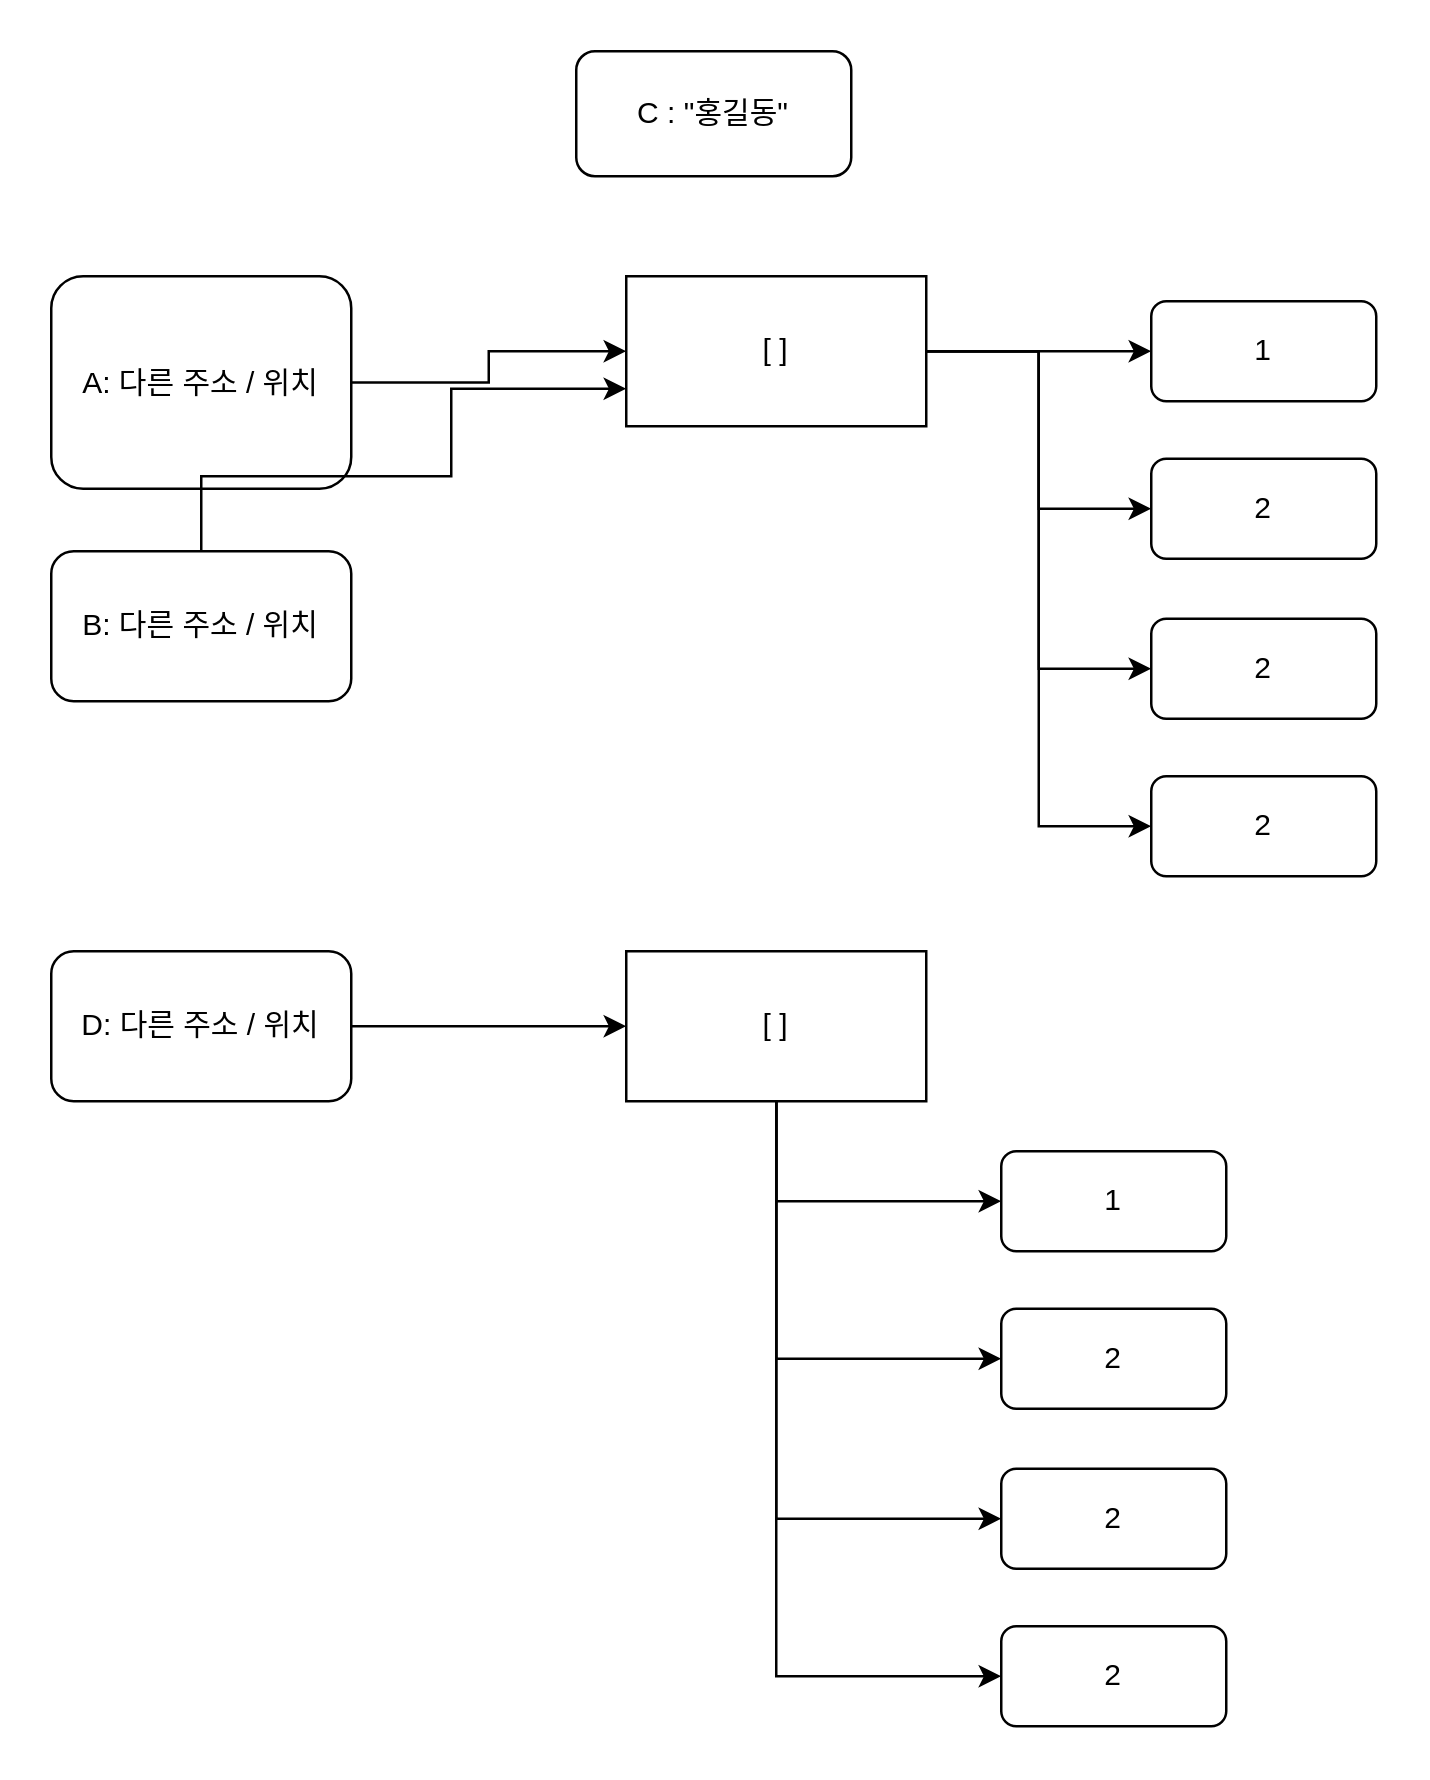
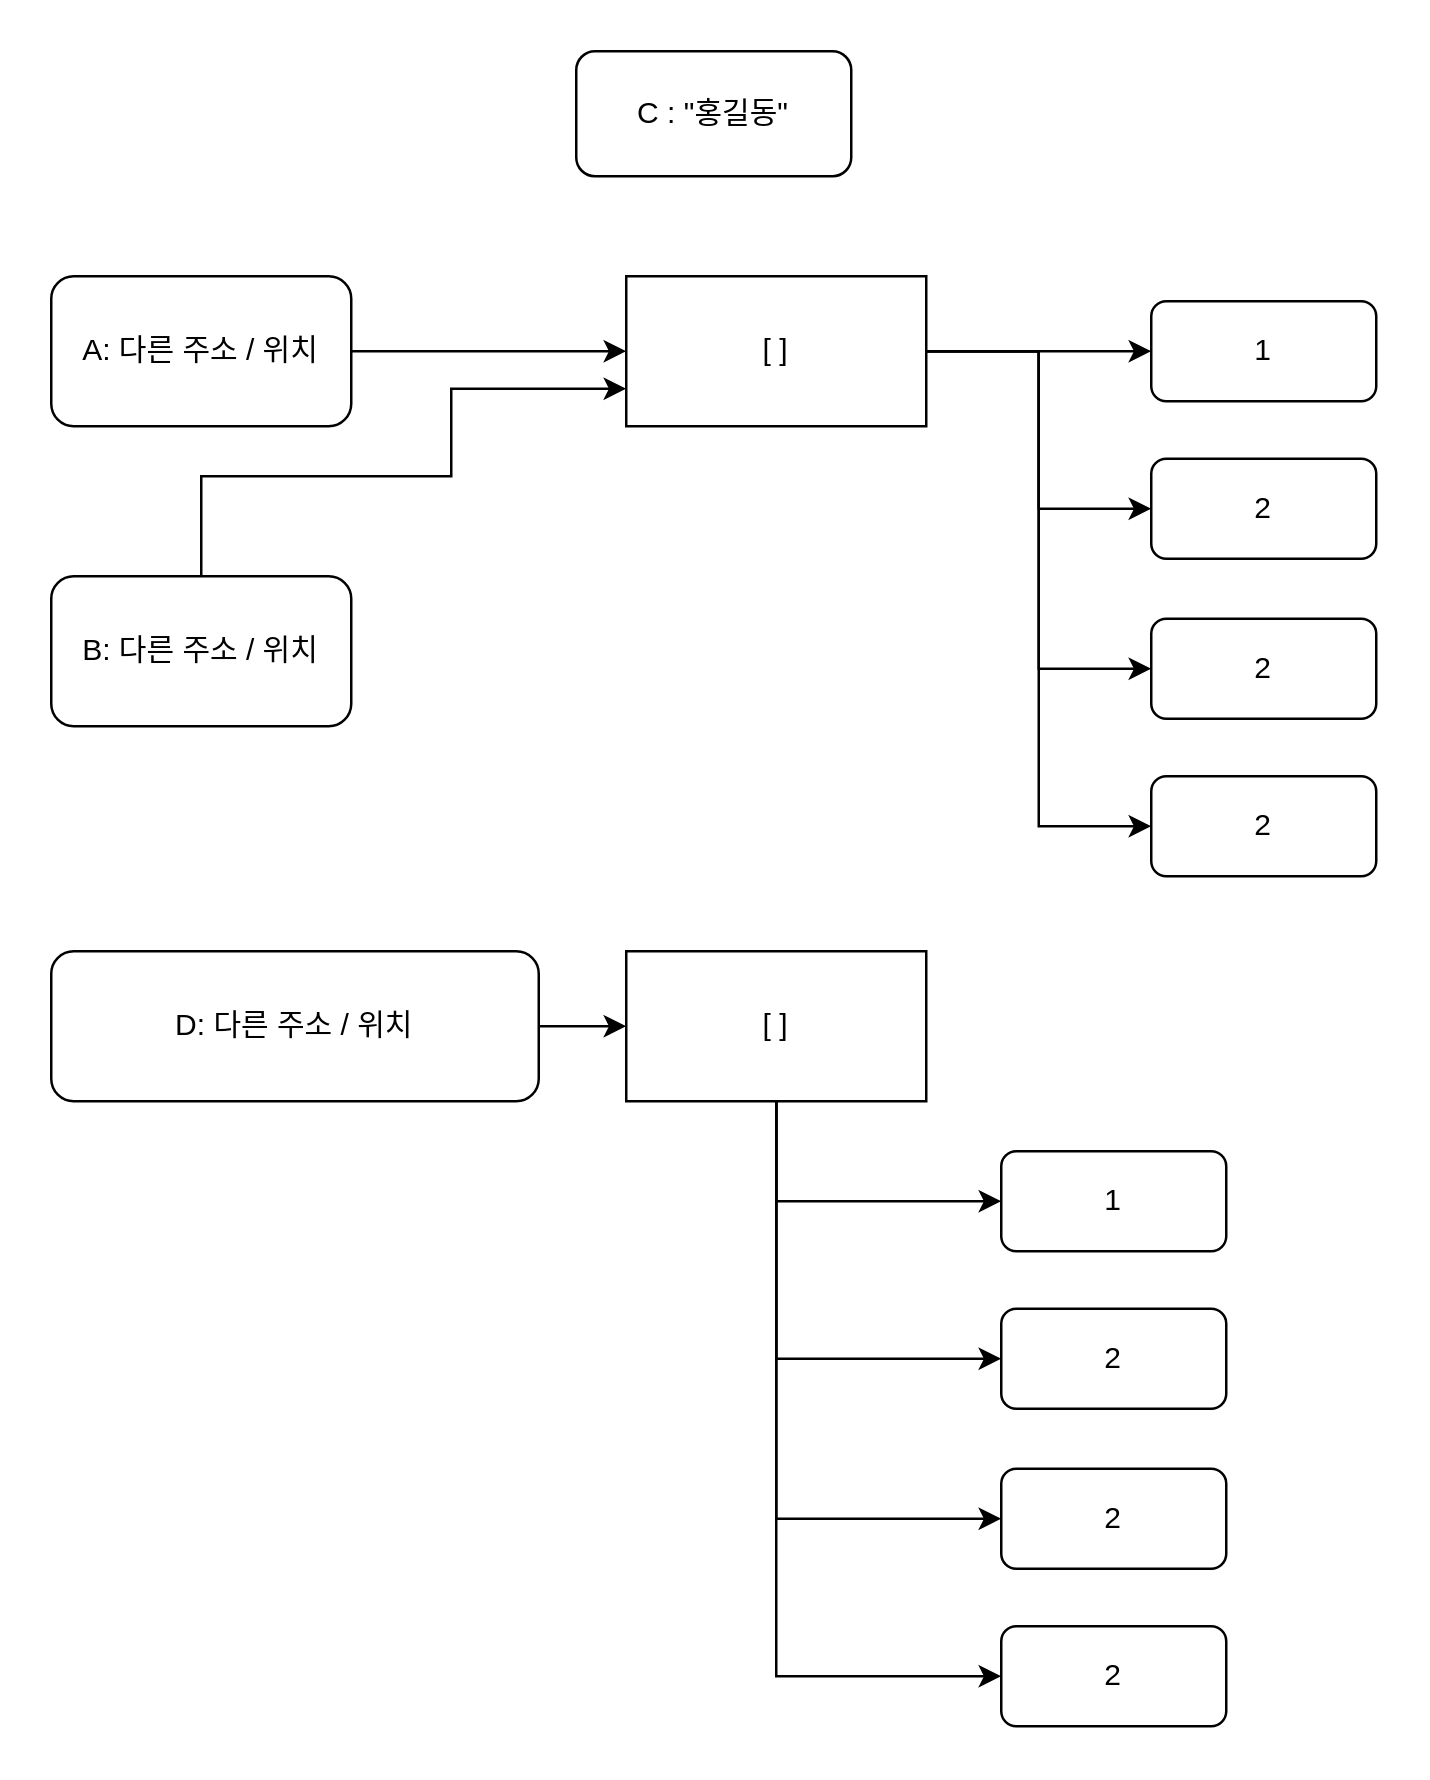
node "A: 다른 주소 / 위치": size 300x213 -> 300x150
node "B: 다른 주소 / 위치": moved (201, 626) -> (201, 651)
node "D: 다른 주소 / 위치": size 300x150 -> 488x150
